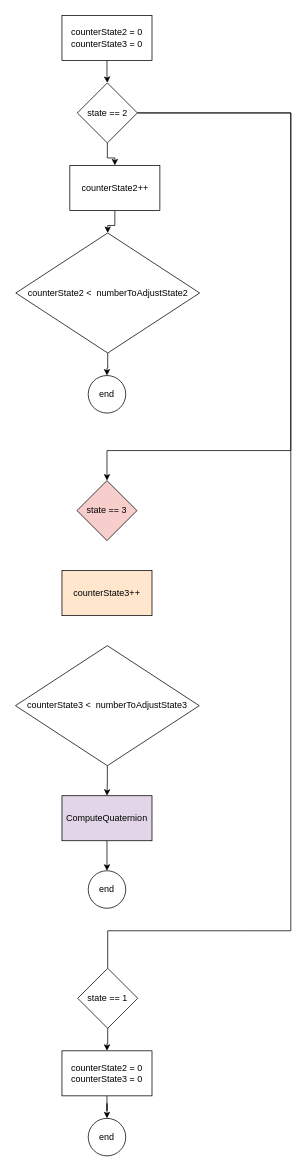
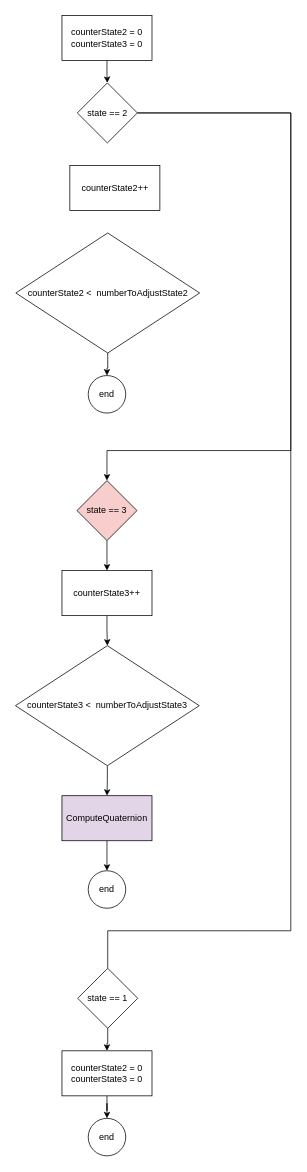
edge "state == 2" -> "counterState2++": removed
edge "counterState2++" -> "counterState2 < numberToAdjustState2": removed
edge "state == 3" -> "counterState3++": added
node "counterState3++": fillcolor #ffe6cc -> #ffffff
edge "counterState3++" -> "counterState3 < numberToAdjustState3": added
